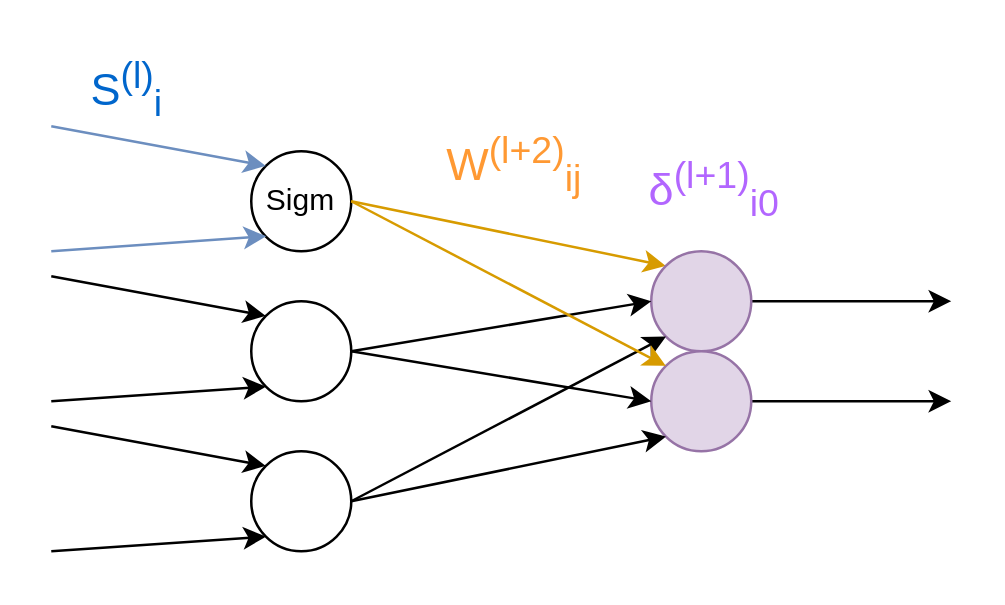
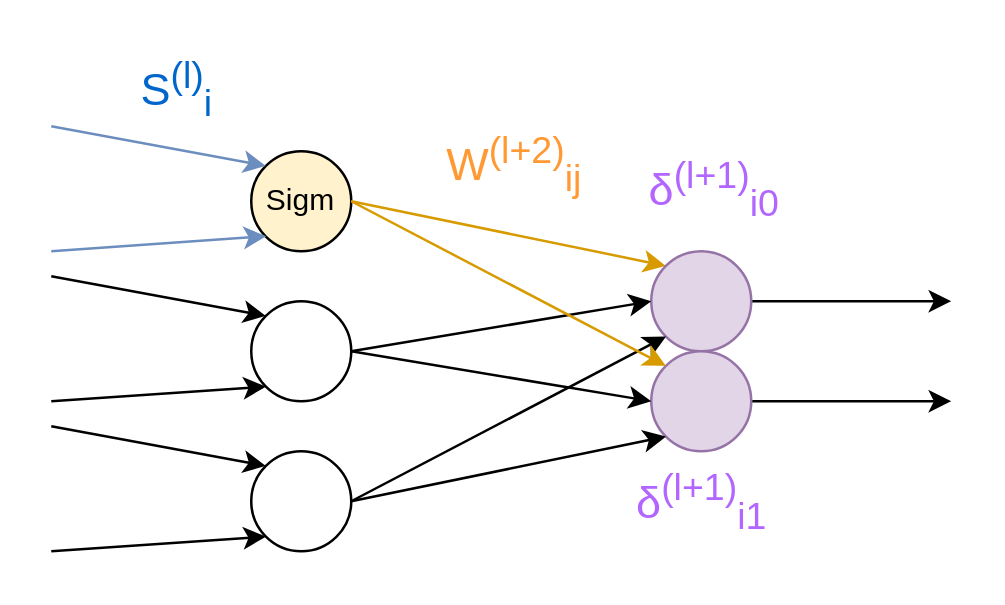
node "S(l)i": moved (126, 89) -> (176, 89)
node "Sigm": fillcolor #ffffff -> #fff2cc
node "δ(l+1)i1": added
